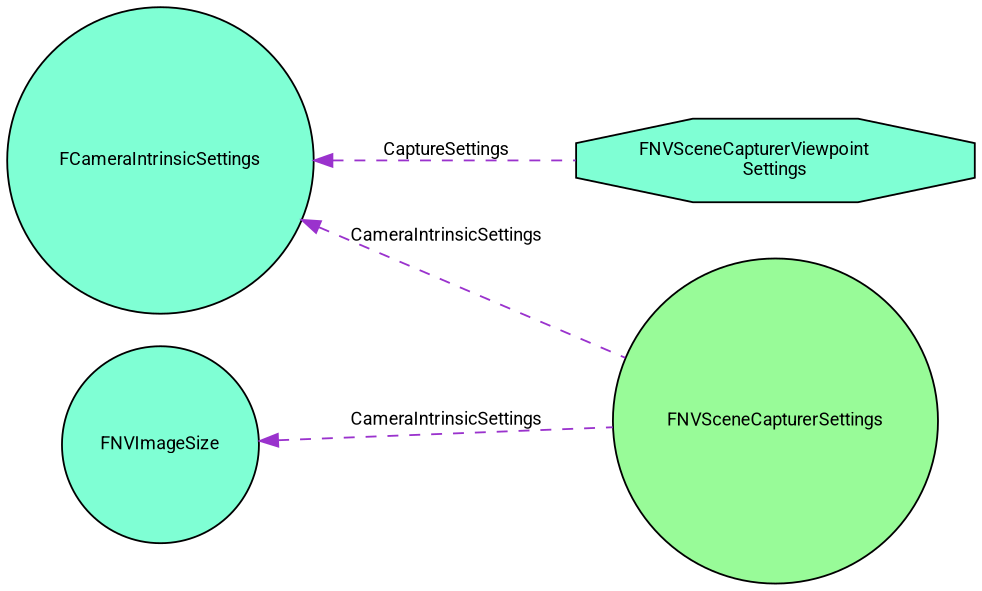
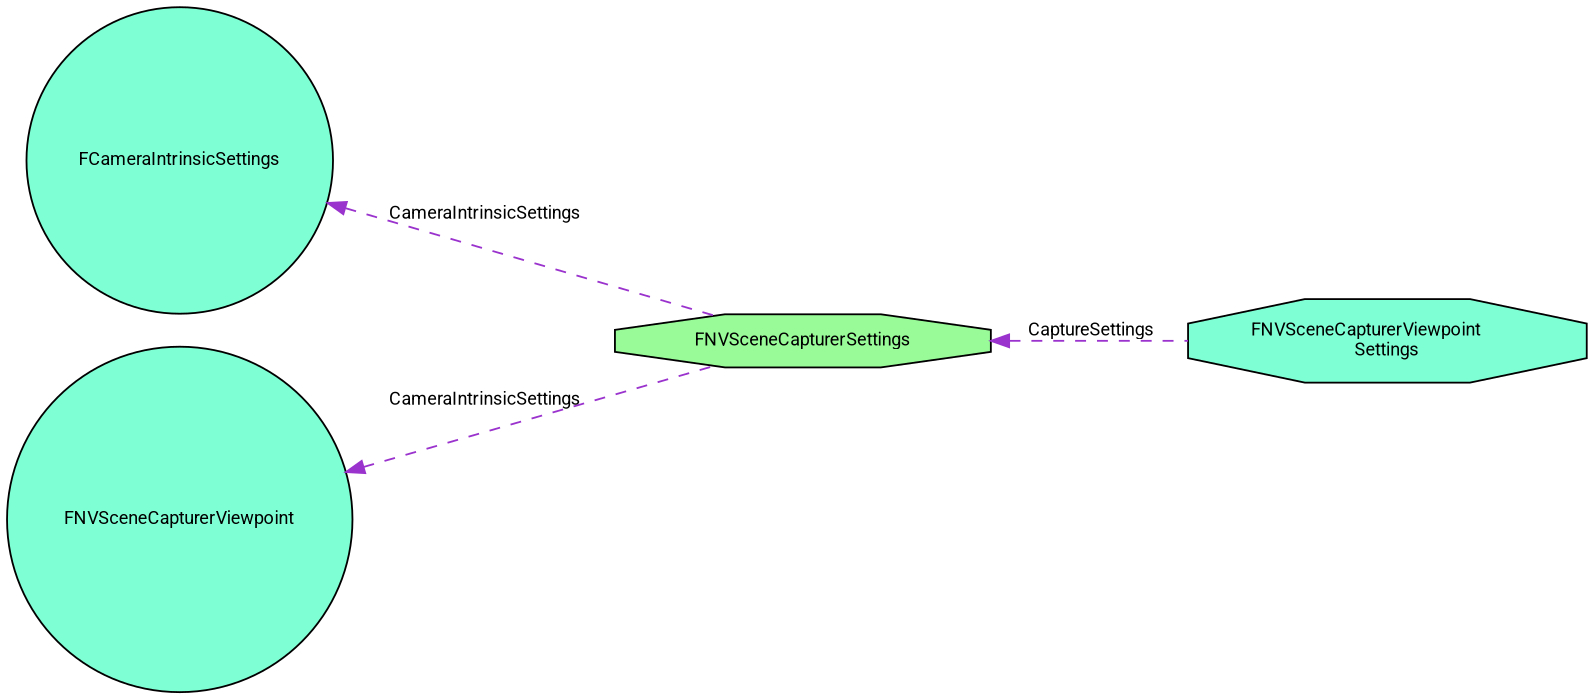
edge "FNVSceneCapturerViewpoint Settings" -> "FCameraIntrinsicSettings": now "FNVSceneCapturerViewpoint Settings" -> "FNVSceneCapturerSettings"
node "FNVSceneCapturerSettings": shape circle -> octagon
node "FNVImageSize": label "FNVImageSize" -> "FNVSceneCapturerViewpoint"
